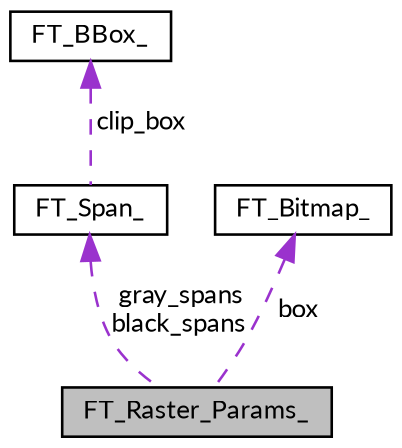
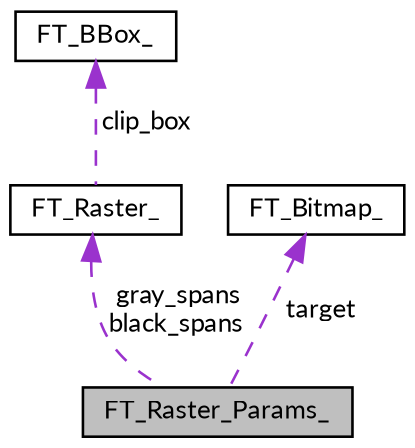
node "FT_Span_": label "FT_Span_" -> "FT_Raster_"
edge "FT_Raster_Params_" -> "FT_Bitmap_": label " box" -> " target"
